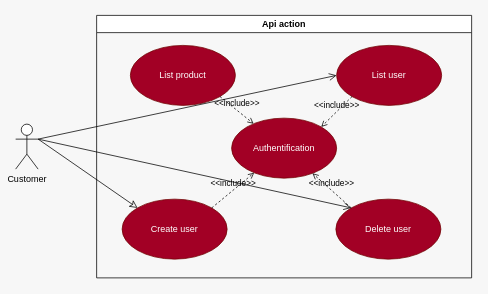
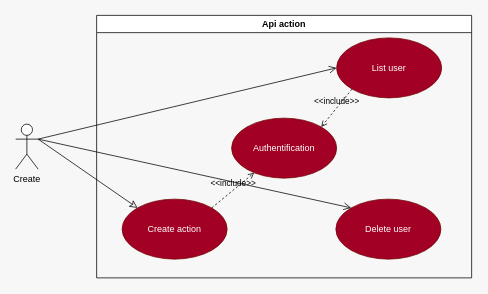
node "List product": removed
node "List user": moved (389, 75) -> (389, 68)
edge "List product" -> "Authentification": removed, label "<<include>>"
node "Customer": label "Customer" -> "Create"
edge "Delete user" -> "Authentification": removed, label "<<include>>"
node "Create user": label "Create user" -> "Create action"
